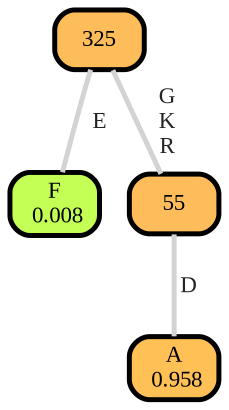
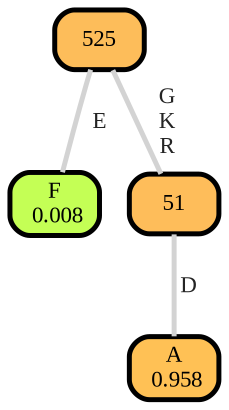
node "325": label "325" -> "525"
node "55": label "55" -> "51"
